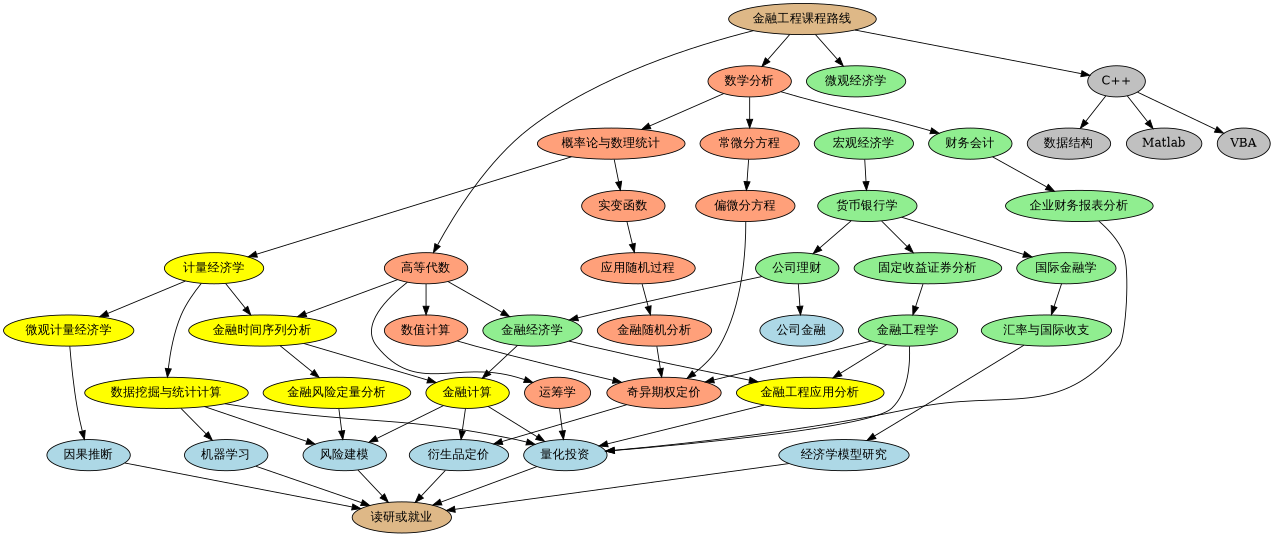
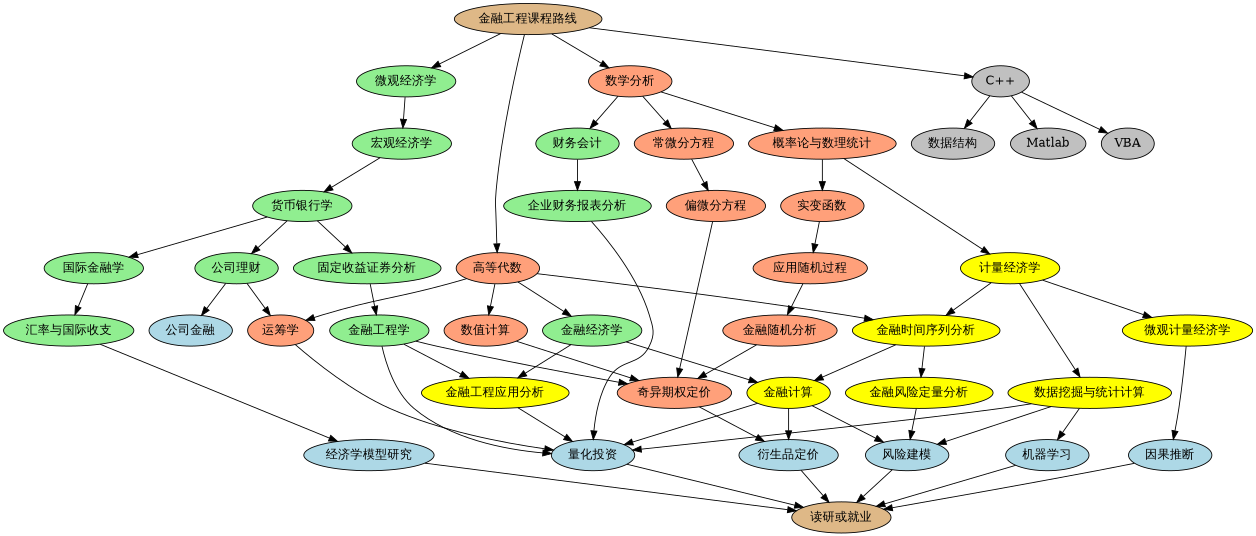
edge "微观经济学" -> "宏观经济学": added
edge "公司理财" -> "金融经济学": now "公司理财" -> "运筹学"
